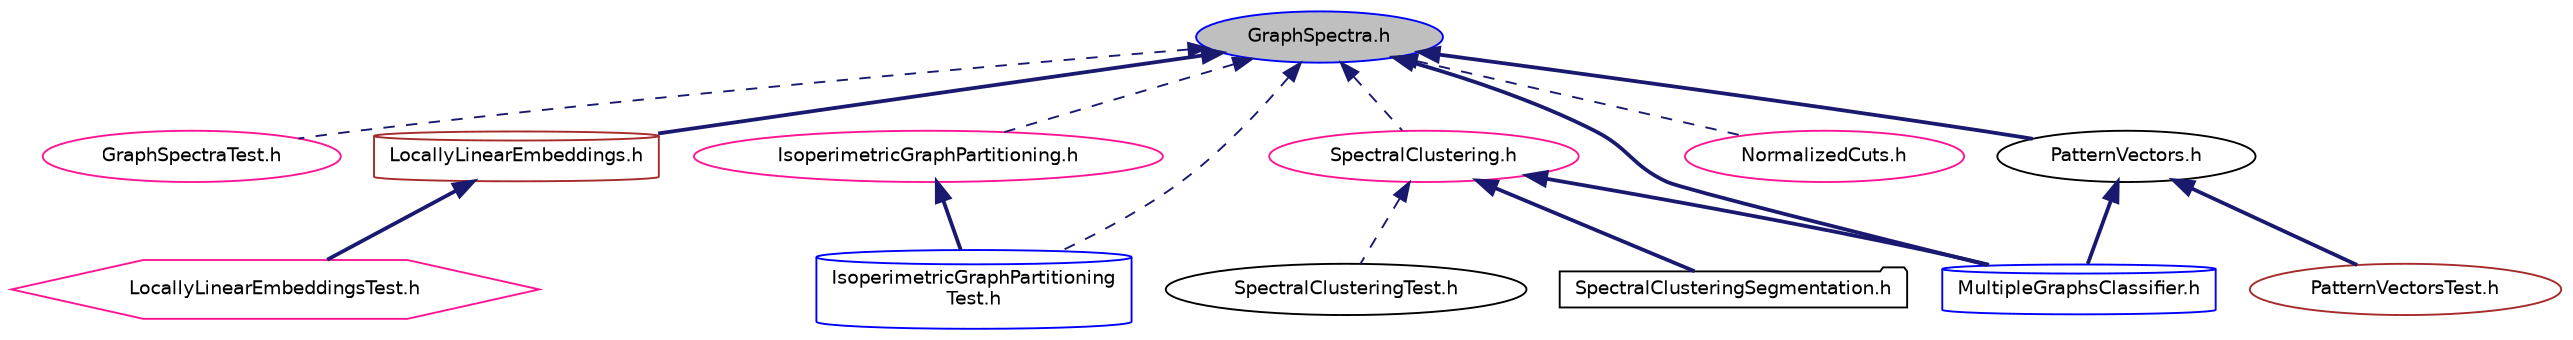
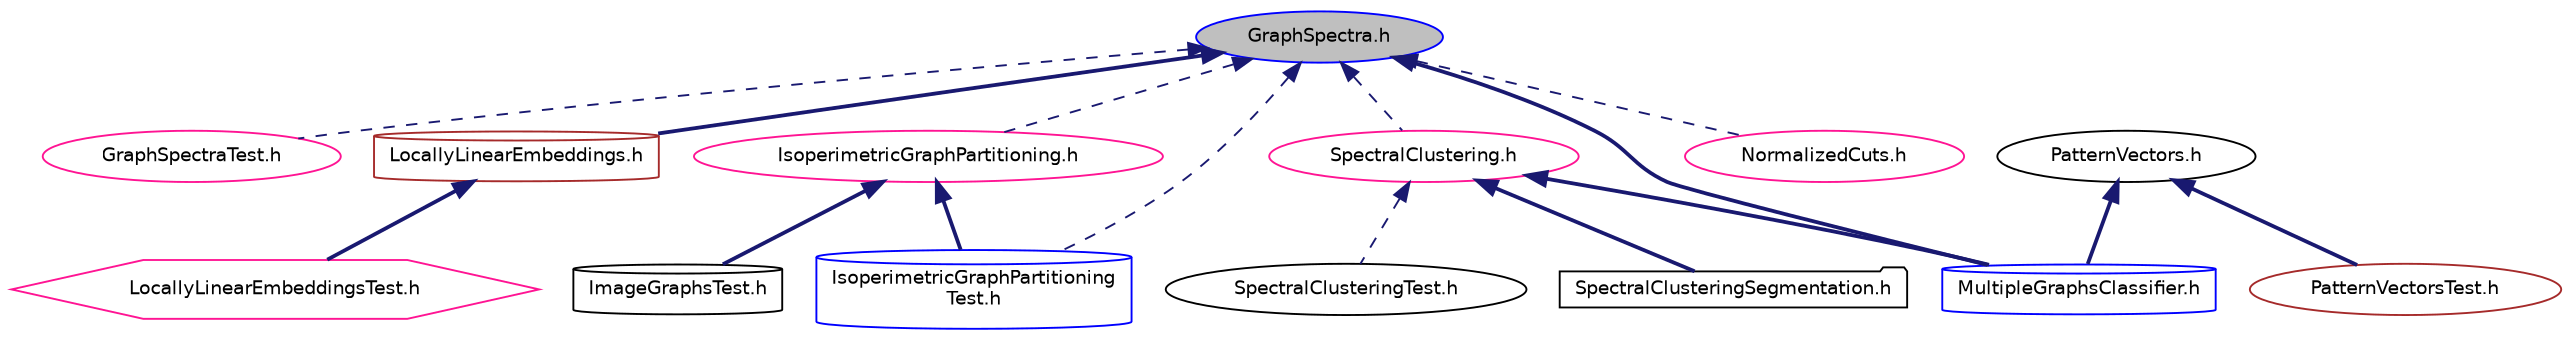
edge "PatternVectors.h" -> "GraphSpectra.h": removed
node "ImageGraphsTest.h": added
